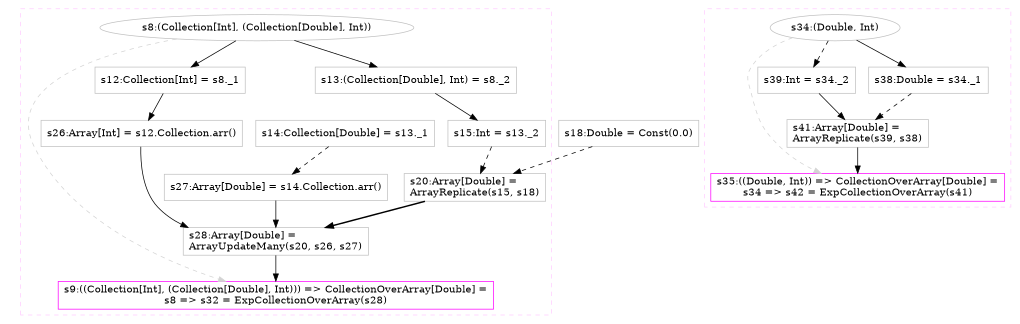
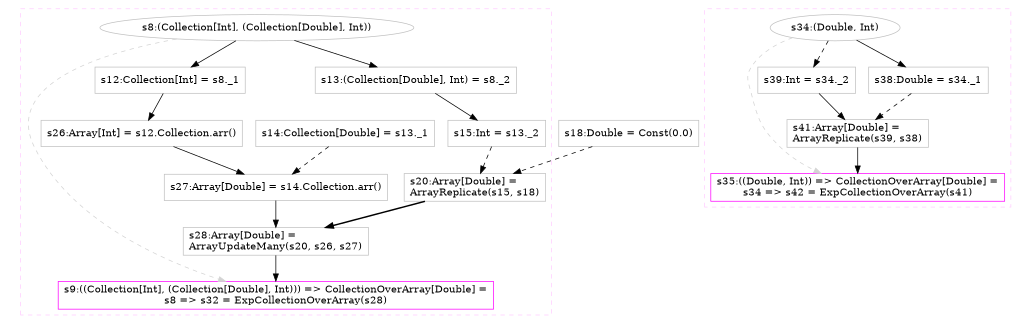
edge "s26:Array[Int] = s12.Collection.arr()" -> "s28:Array[Double] = ArrayUpdateMany(s20, s26, s27)": now "s26:Array[Int] = s12.Collection.arr()" -> "s27:Array[Double] = s14.Collection.arr()"
